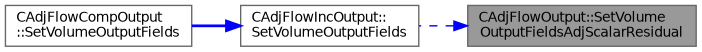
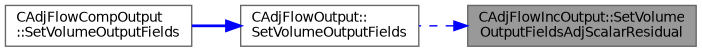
node "CAdjFlowIncOutput:: SetVolumeOutputFields": label "CAdjFlowIncOutput:: SetVolumeOutputFields" -> "CAdjFlowOutput:: SetVolumeOutputFields"
node "CAdjFlowOutput::SetVolume OutputFieldsAdjScalarResidual": label "CAdjFlowOutput::SetVolume OutputFieldsAdjScalarResidual" -> "CAdjFlowIncOutput::SetVolume OutputFieldsAdjScalarResidual"
